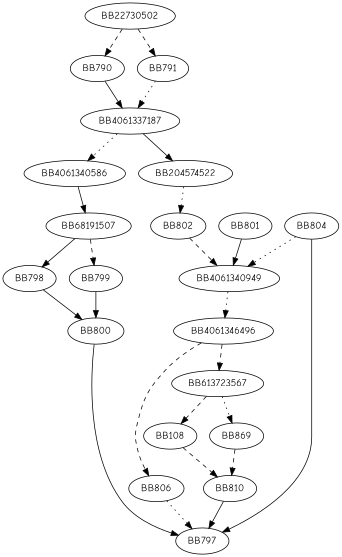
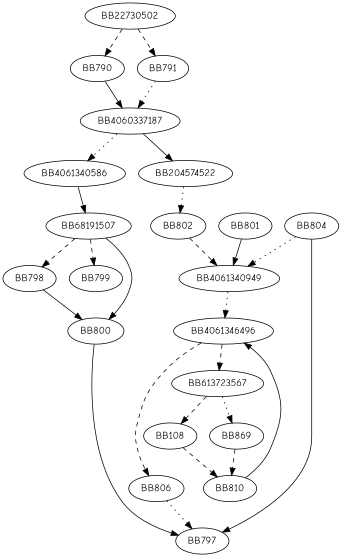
node "BB4061337187": label "BB4061337187" -> "BB4060337187"
edge "BB68191507" -> "BB798": style solid -> dashed
edge "BB799" -> "BB800": now "BB68191507" -> "BB800"
edge "BB810" -> "BB797": now "BB810" -> "BB4061346496"
